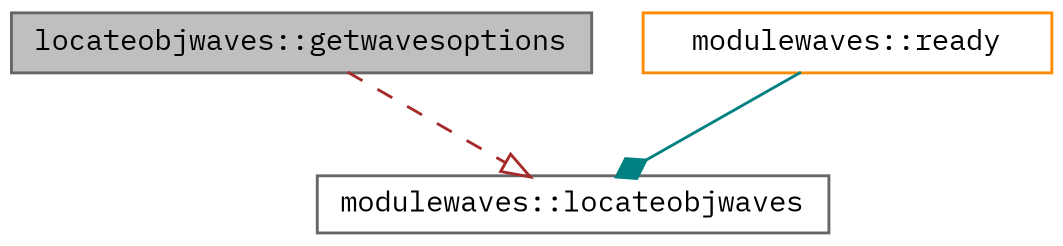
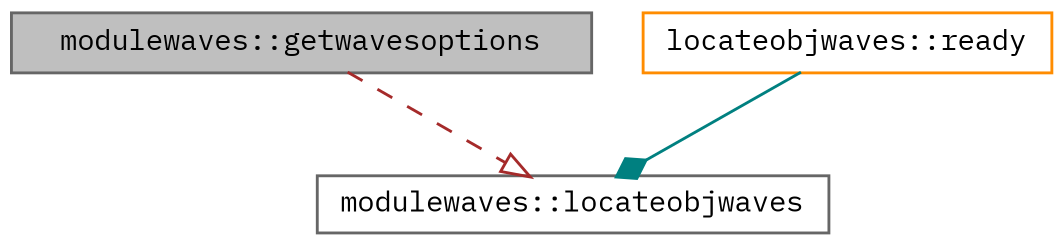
node "locateobjwaves::getwavesoptions": label "locateobjwaves::getwavesoptions" -> "modulewaves::getwavesoptions"
node "modulewaves::ready": label "modulewaves::ready" -> "locateobjwaves::ready"
